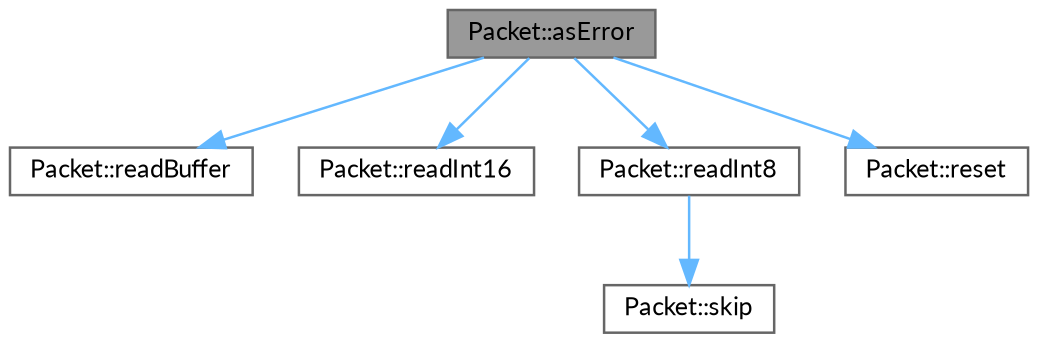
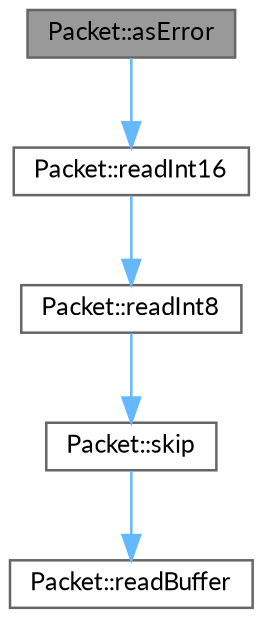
edge "Packet::asError" -> "Packet::readInt8": now "Packet::readInt16" -> "Packet::readInt8"
edge "Packet::asError" -> "Packet::readBuffer": now "Packet::skip" -> "Packet::readBuffer"
node "Packet::reset": removed
